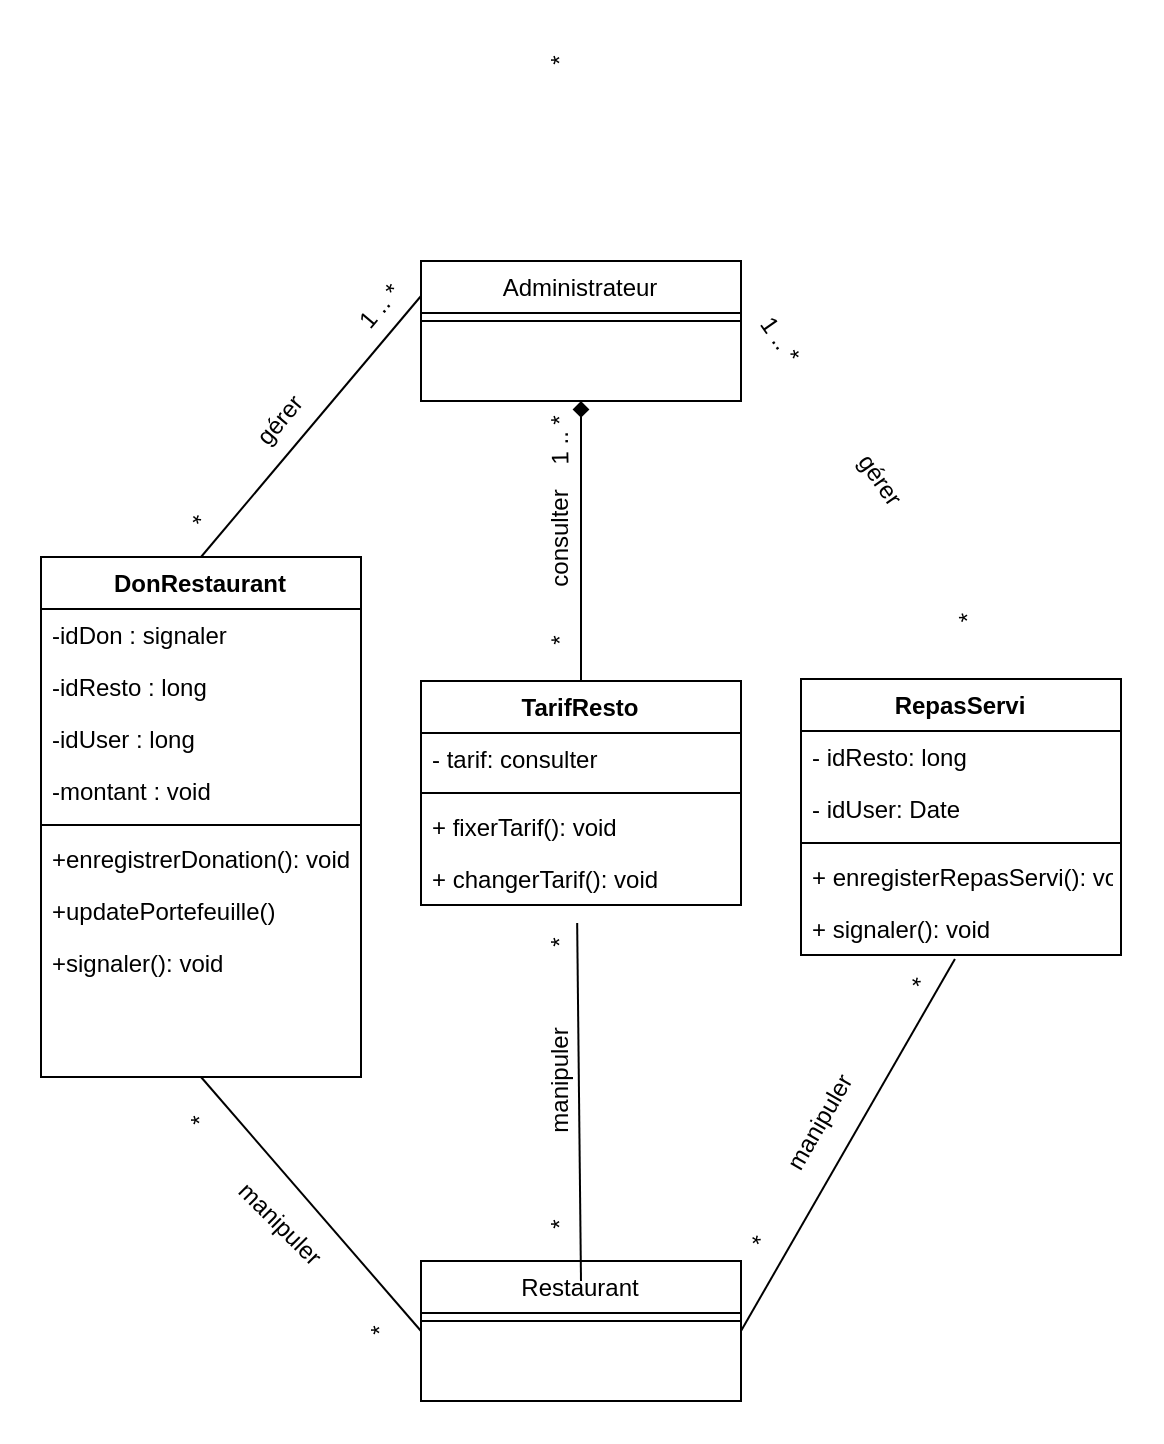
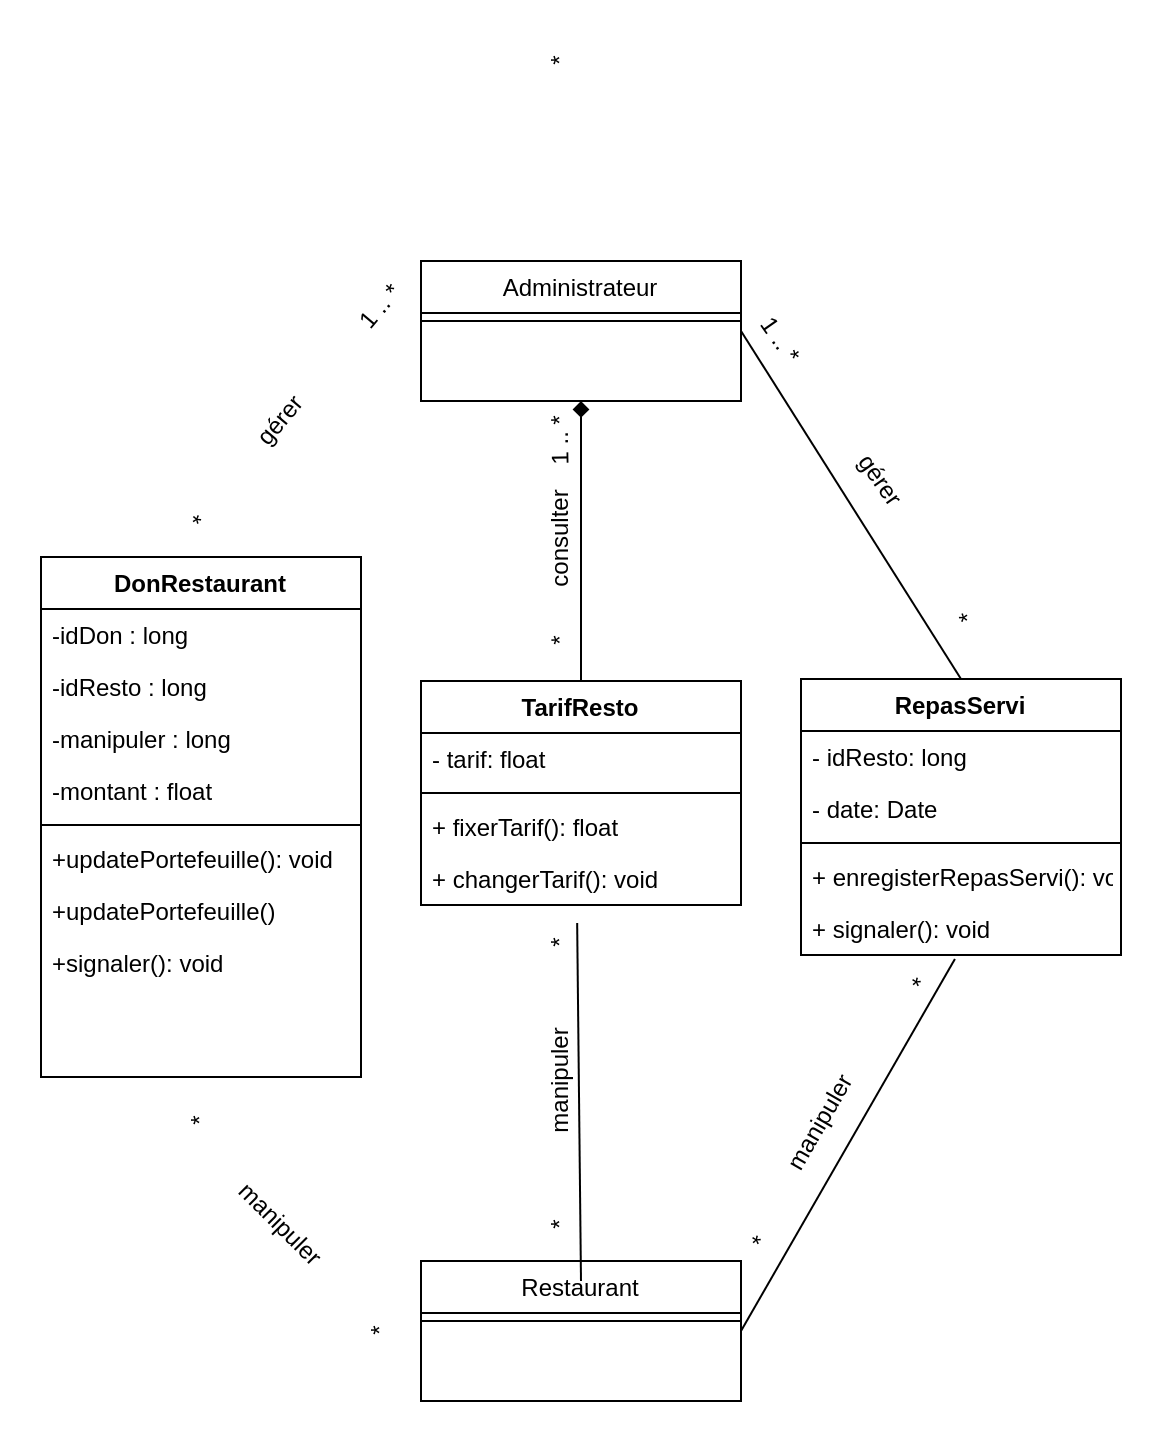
edge "Administrateur" -- "DonRestaurant": removed
edge "Administrateur" -- "RepasServi": added
node "-idDon : signaler": label "-idDon : signaler" -> "-idDon : long"
node "-idUser : long": label "-idUser : long" -> "-manipuler : long"
node "- tarif: consulter": label "- tarif: consulter" -> "- tarif: float"
node "-montant : void": label "-montant : void" -> "-montant : float"
node "- idUser: Date": label "- idUser: Date" -> "- date: Date"
node "+ fixerTarif(): void": label "+ fixerTarif(): void" -> "+ fixerTarif(): float"
node "+enregistrerDonation(): void": label "+enregistrerDonation(): void" -> "+updatePortefeuille(): void"
edge "DonRestaurant" -- "Restaurant": removed
